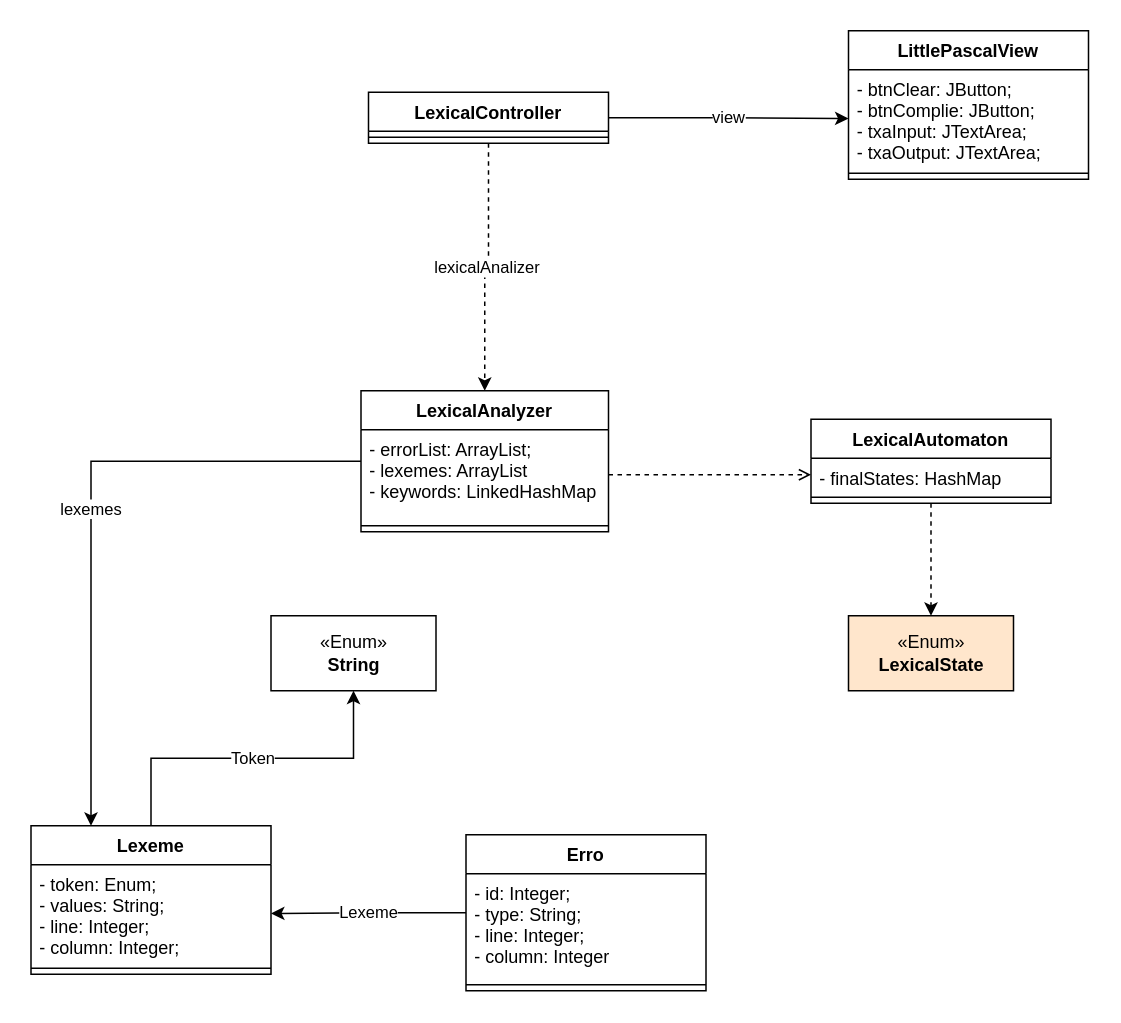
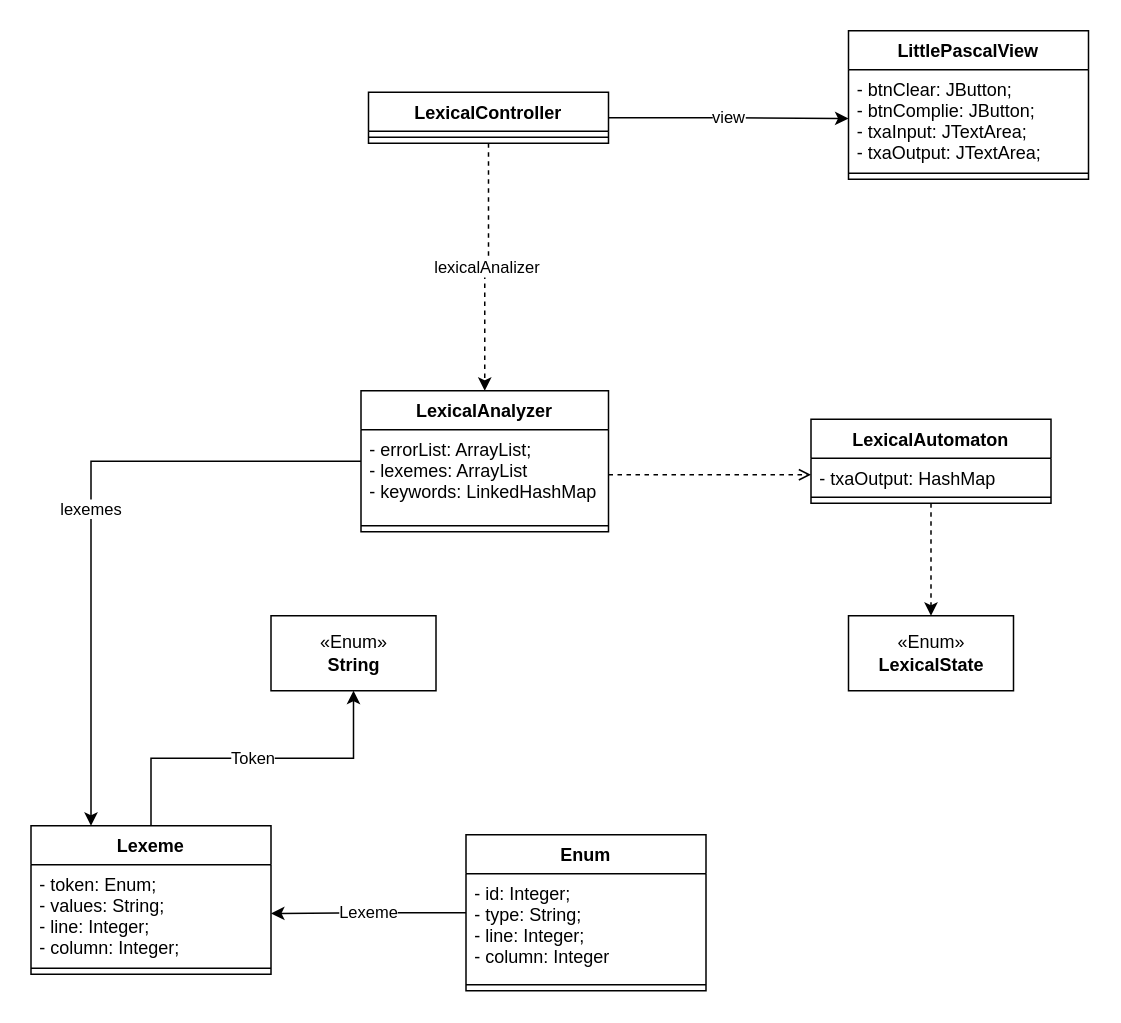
node "- finalStates: HashMap": label "- finalStates: HashMap" -> "- txaOutput: HashMap"
node "«Enum» LexicalState": fillcolor #ffe6cc -> #ffffff
node "Erro": label "Erro" -> "Enum"
